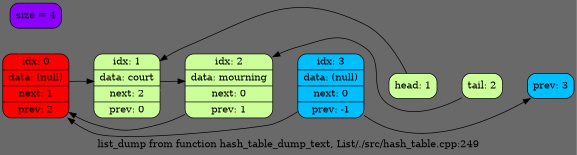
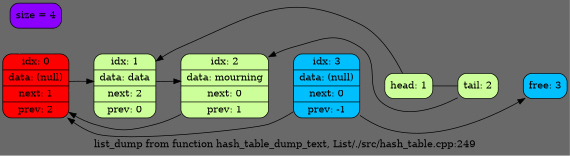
node "idx: 1": text "data: court" -> "data: data"
edge "head: 1" -> "tail: 2": color #696969 -> black
node "prev: 3": label "prev: 3" -> "free: 3"
